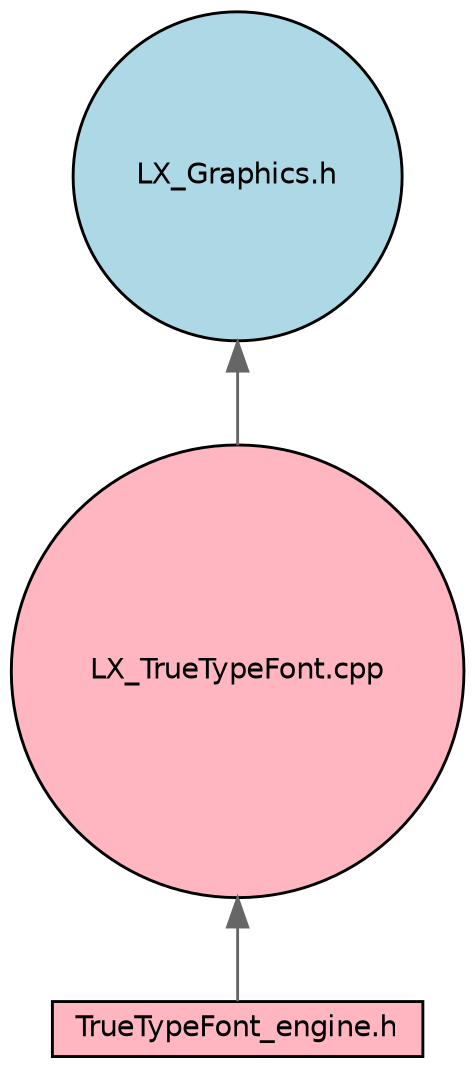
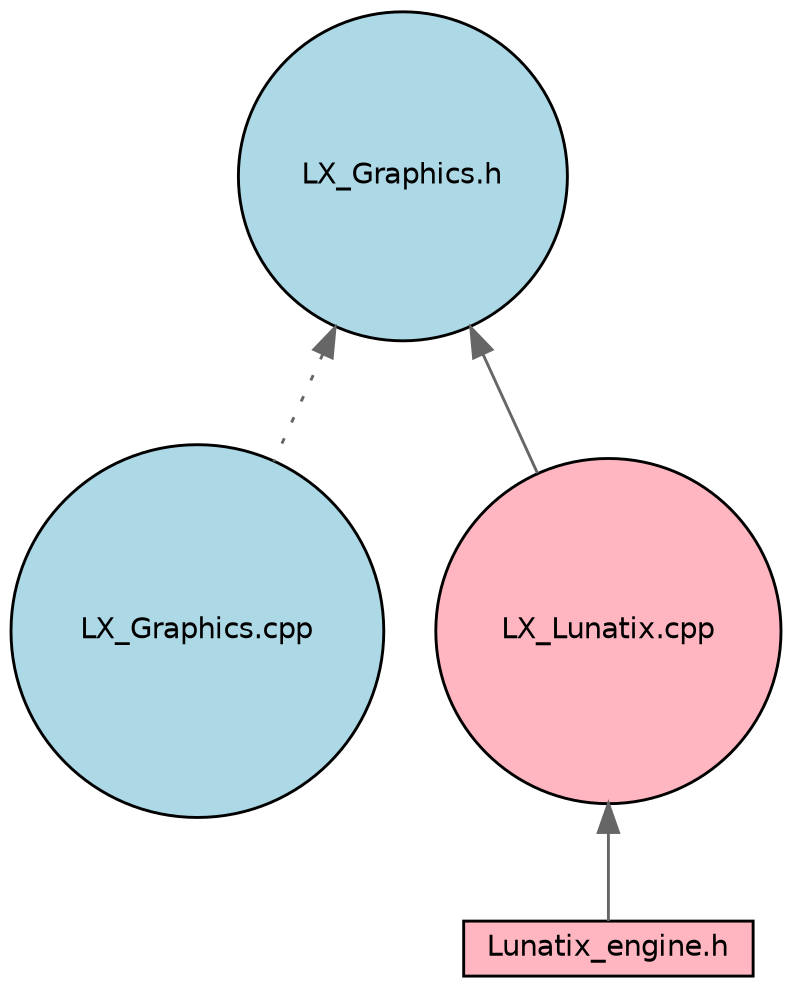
node "LX_Graphics.cpp": added
node "LX_TrueTypeFont.cpp": label "LX_TrueTypeFont.cpp" -> "LX_Lunatix.cpp"
node "TrueTypeFont_engine.h": label "TrueTypeFont_engine.h" -> "Lunatix_engine.h"
